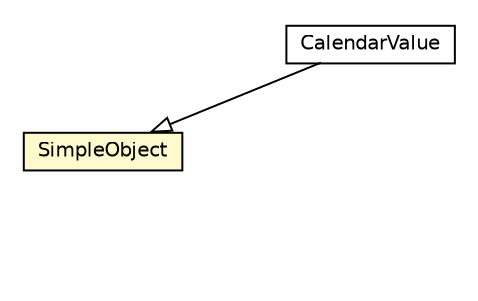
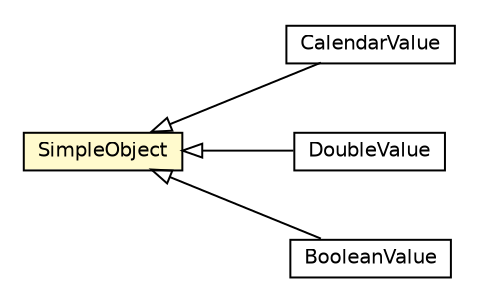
node "DoubleValue": added
node "BooleanValue": added
